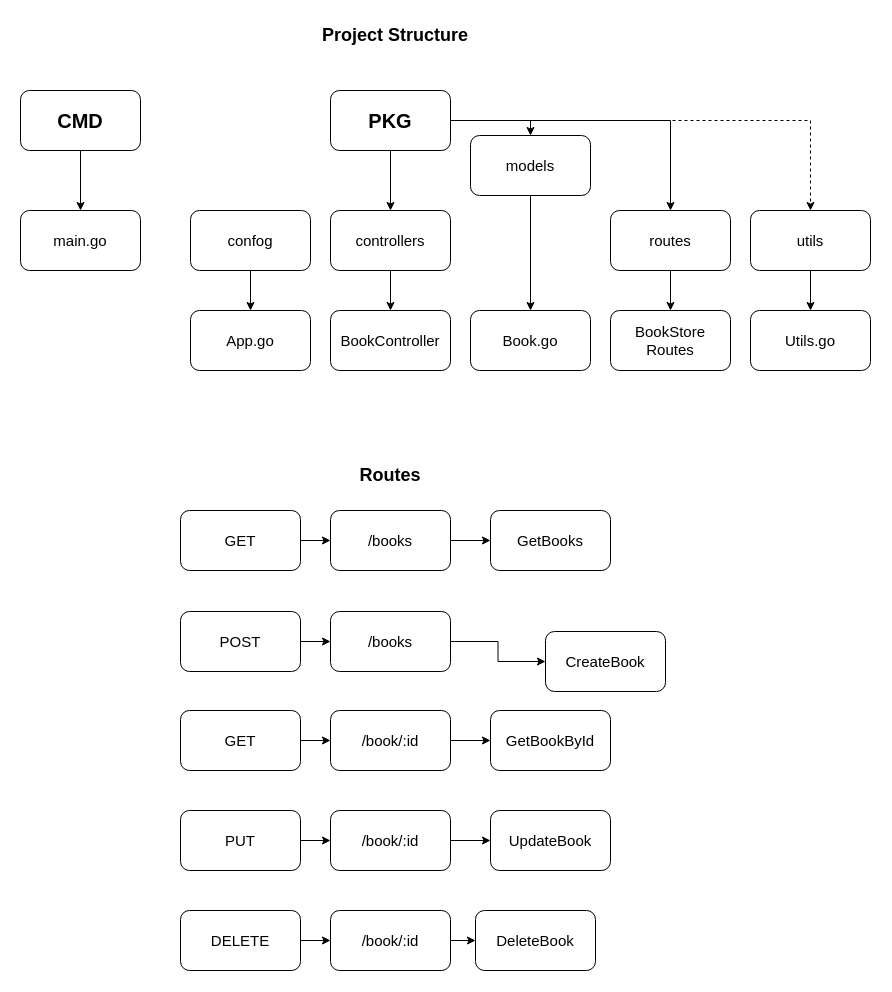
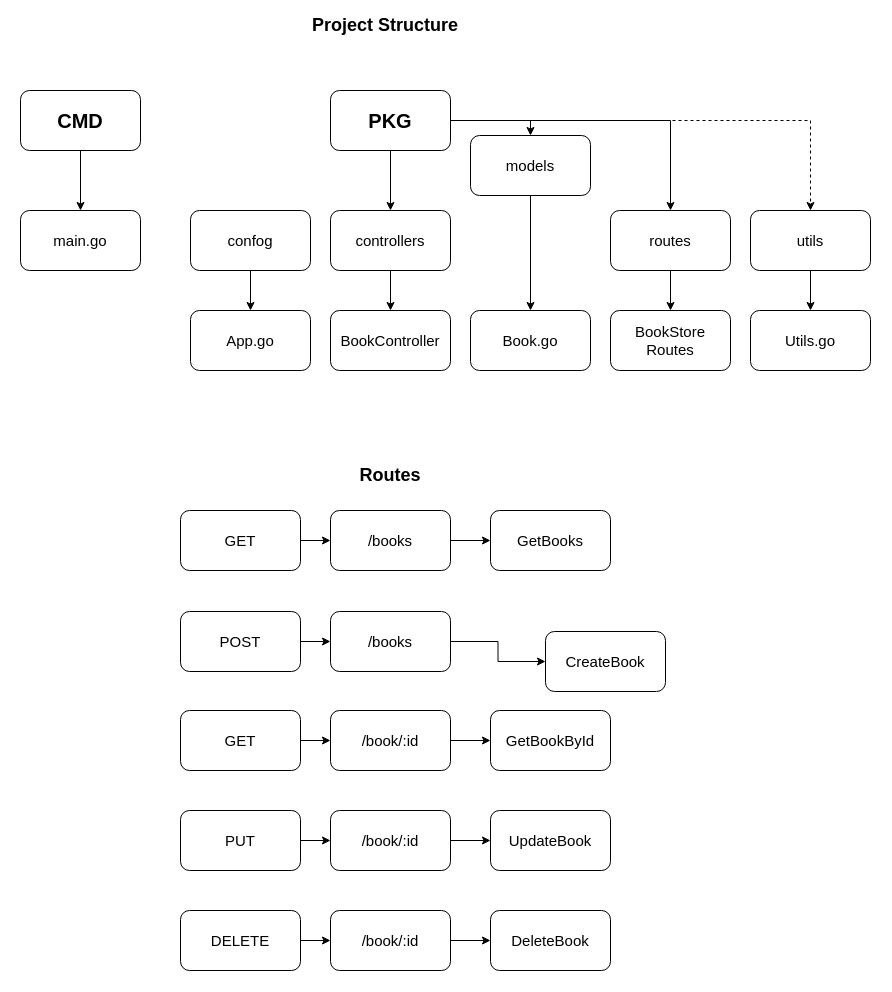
node "Project Structure": moved (396, 36) -> (386, 26)
node "DeleteBook": moved (536, 941) -> (551, 941)
